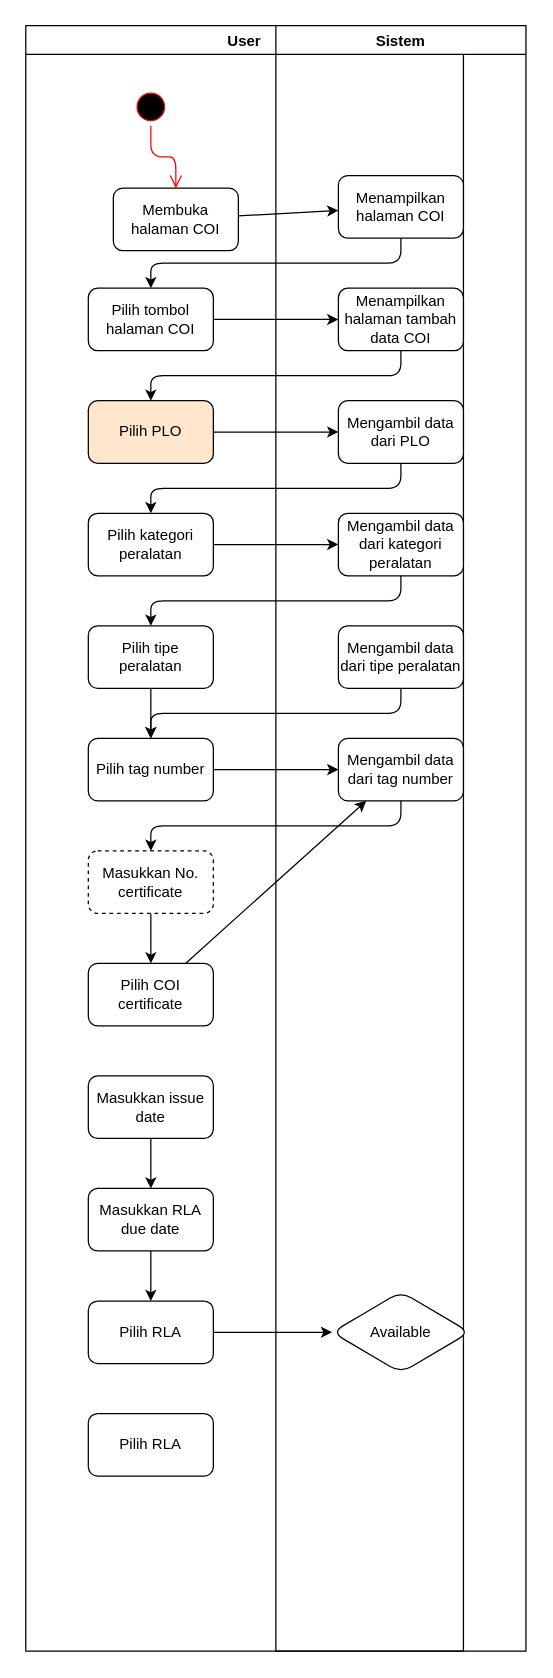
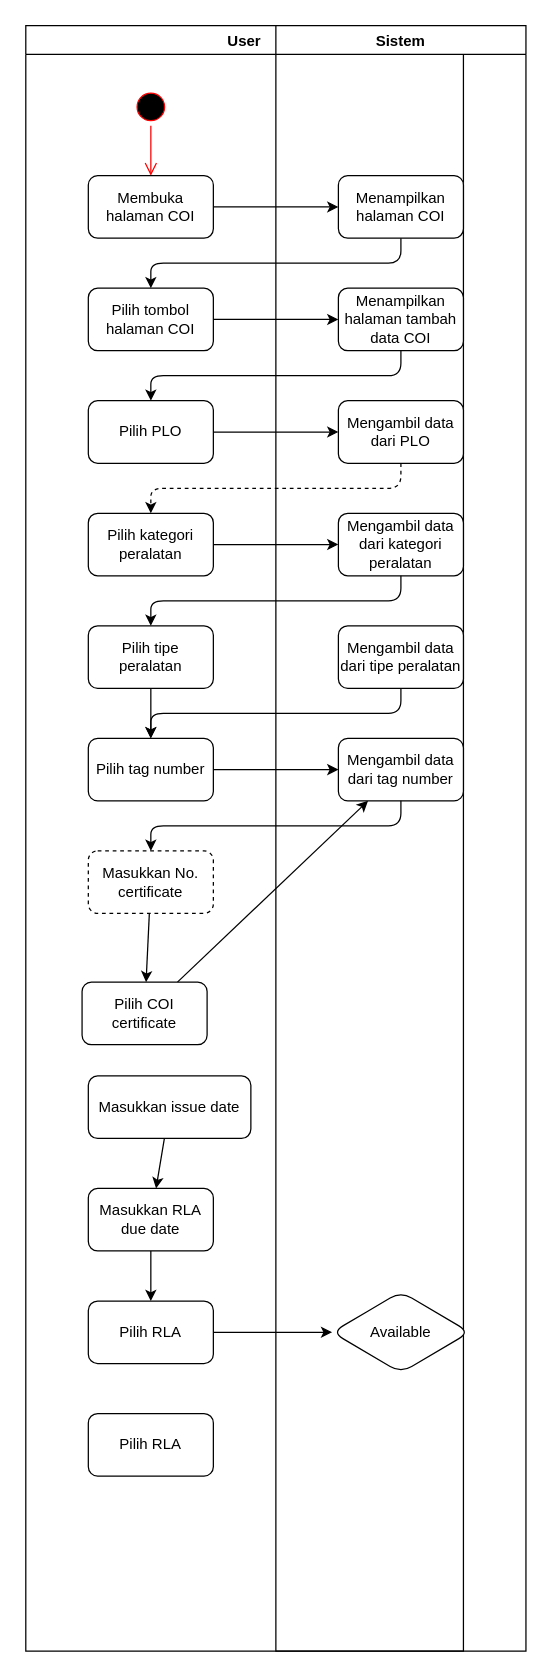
node "Membuka halaman COI": moved (176, 219) -> (151, 207)
node "Pilih PLO": fillcolor #ffe6cc -> #ffffff
edge "Mengambil data dari PLO" -> "Pilih kategori peralatan": style solid -> dashed
node "Pilih COI certificate": moved (151, 994) -> (144, 1013)
node "Masukkan issue date": size 125x63 -> 163x63
